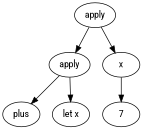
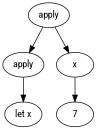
node "plus": removed
